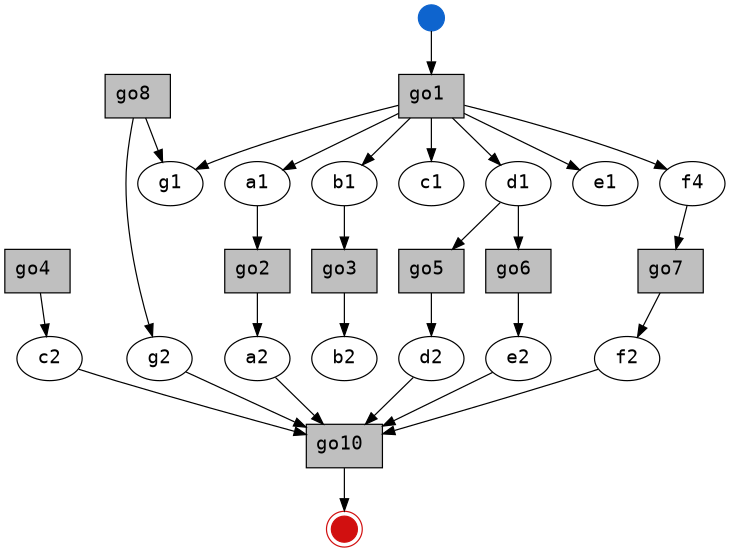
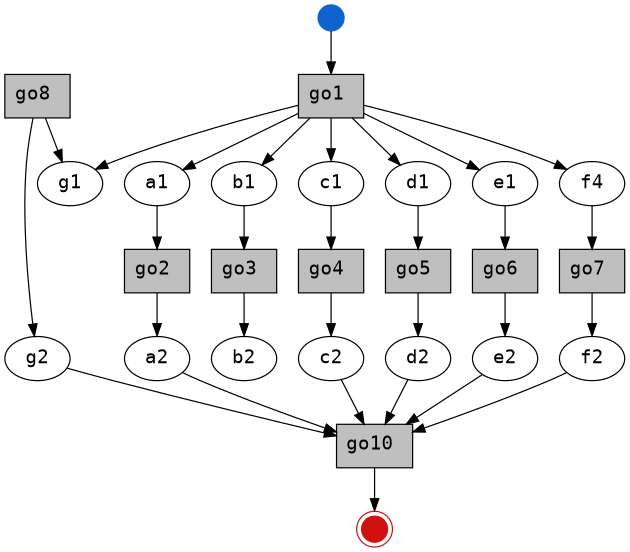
edge "c1" -> "go4": added
edge "d1" -> "go6": now "e1" -> "go6"
